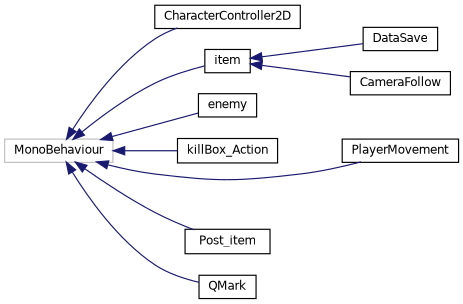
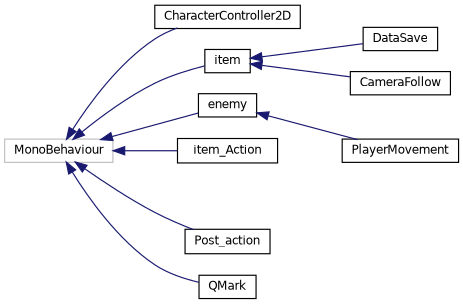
node "killBox_Action": label "killBox_Action" -> "item_Action"
edge "PlayerMovement" -> "MonoBehaviour": now "PlayerMovement" -> "enemy"
node "Post_item": label "Post_item" -> "Post_action"
